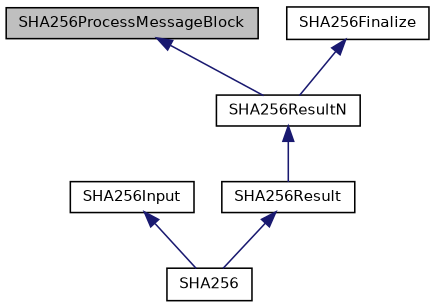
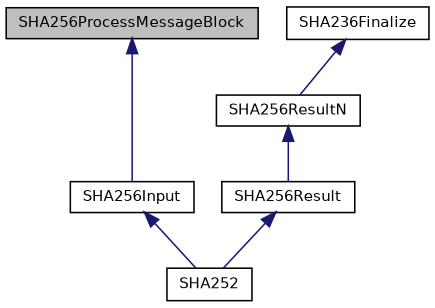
node "SHA256Finalize": label "SHA256Finalize" -> "SHA236Finalize"
edge "SHA256ResultN" -> "SHA256ProcessMessageBlock": now "SHA256Input" -> "SHA256ProcessMessageBlock"
node "SHA256": label "SHA256" -> "SHA252"
